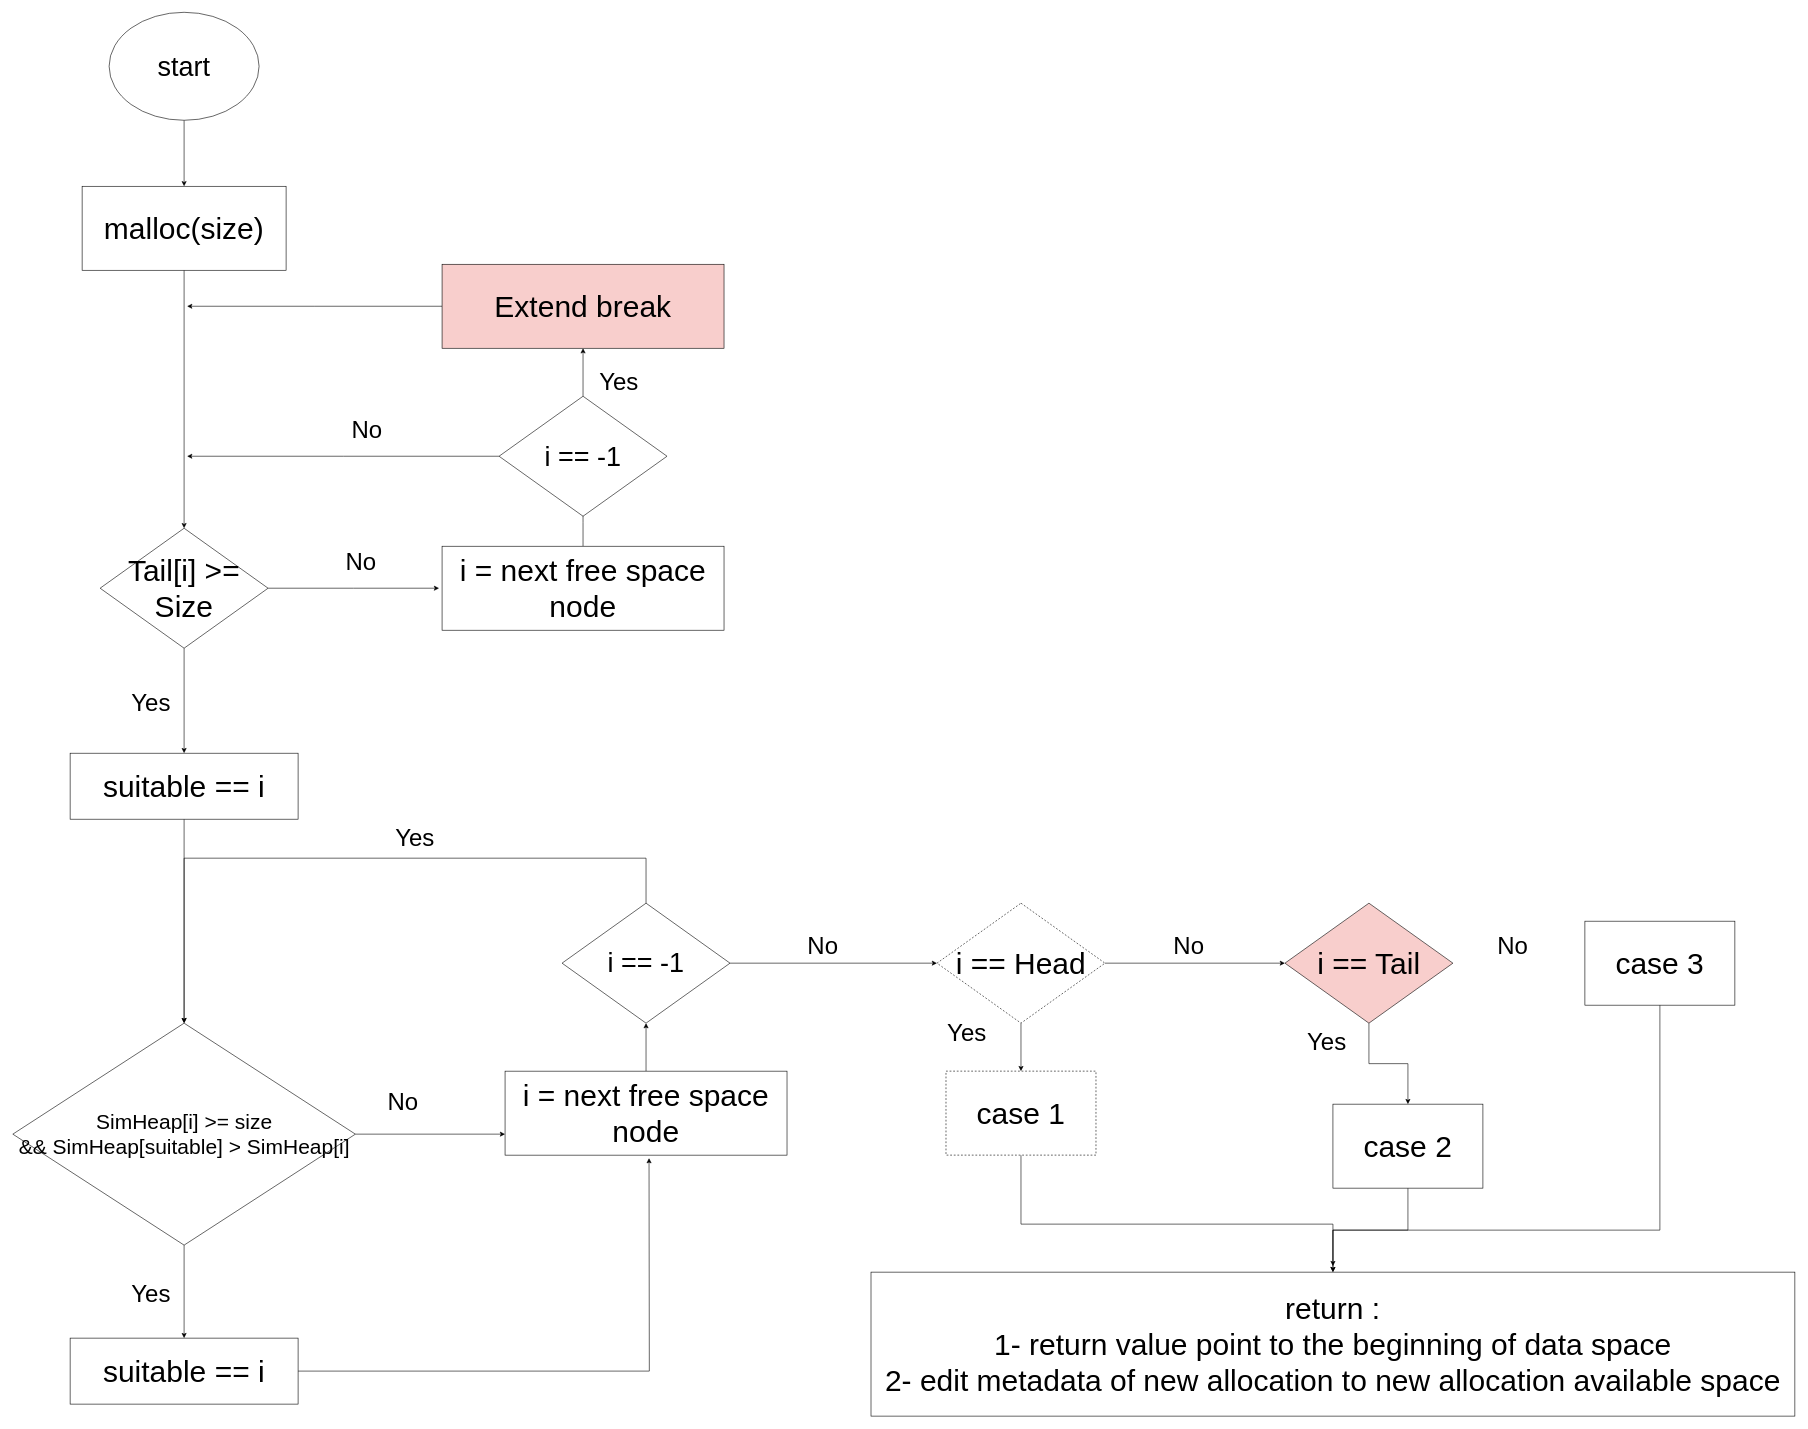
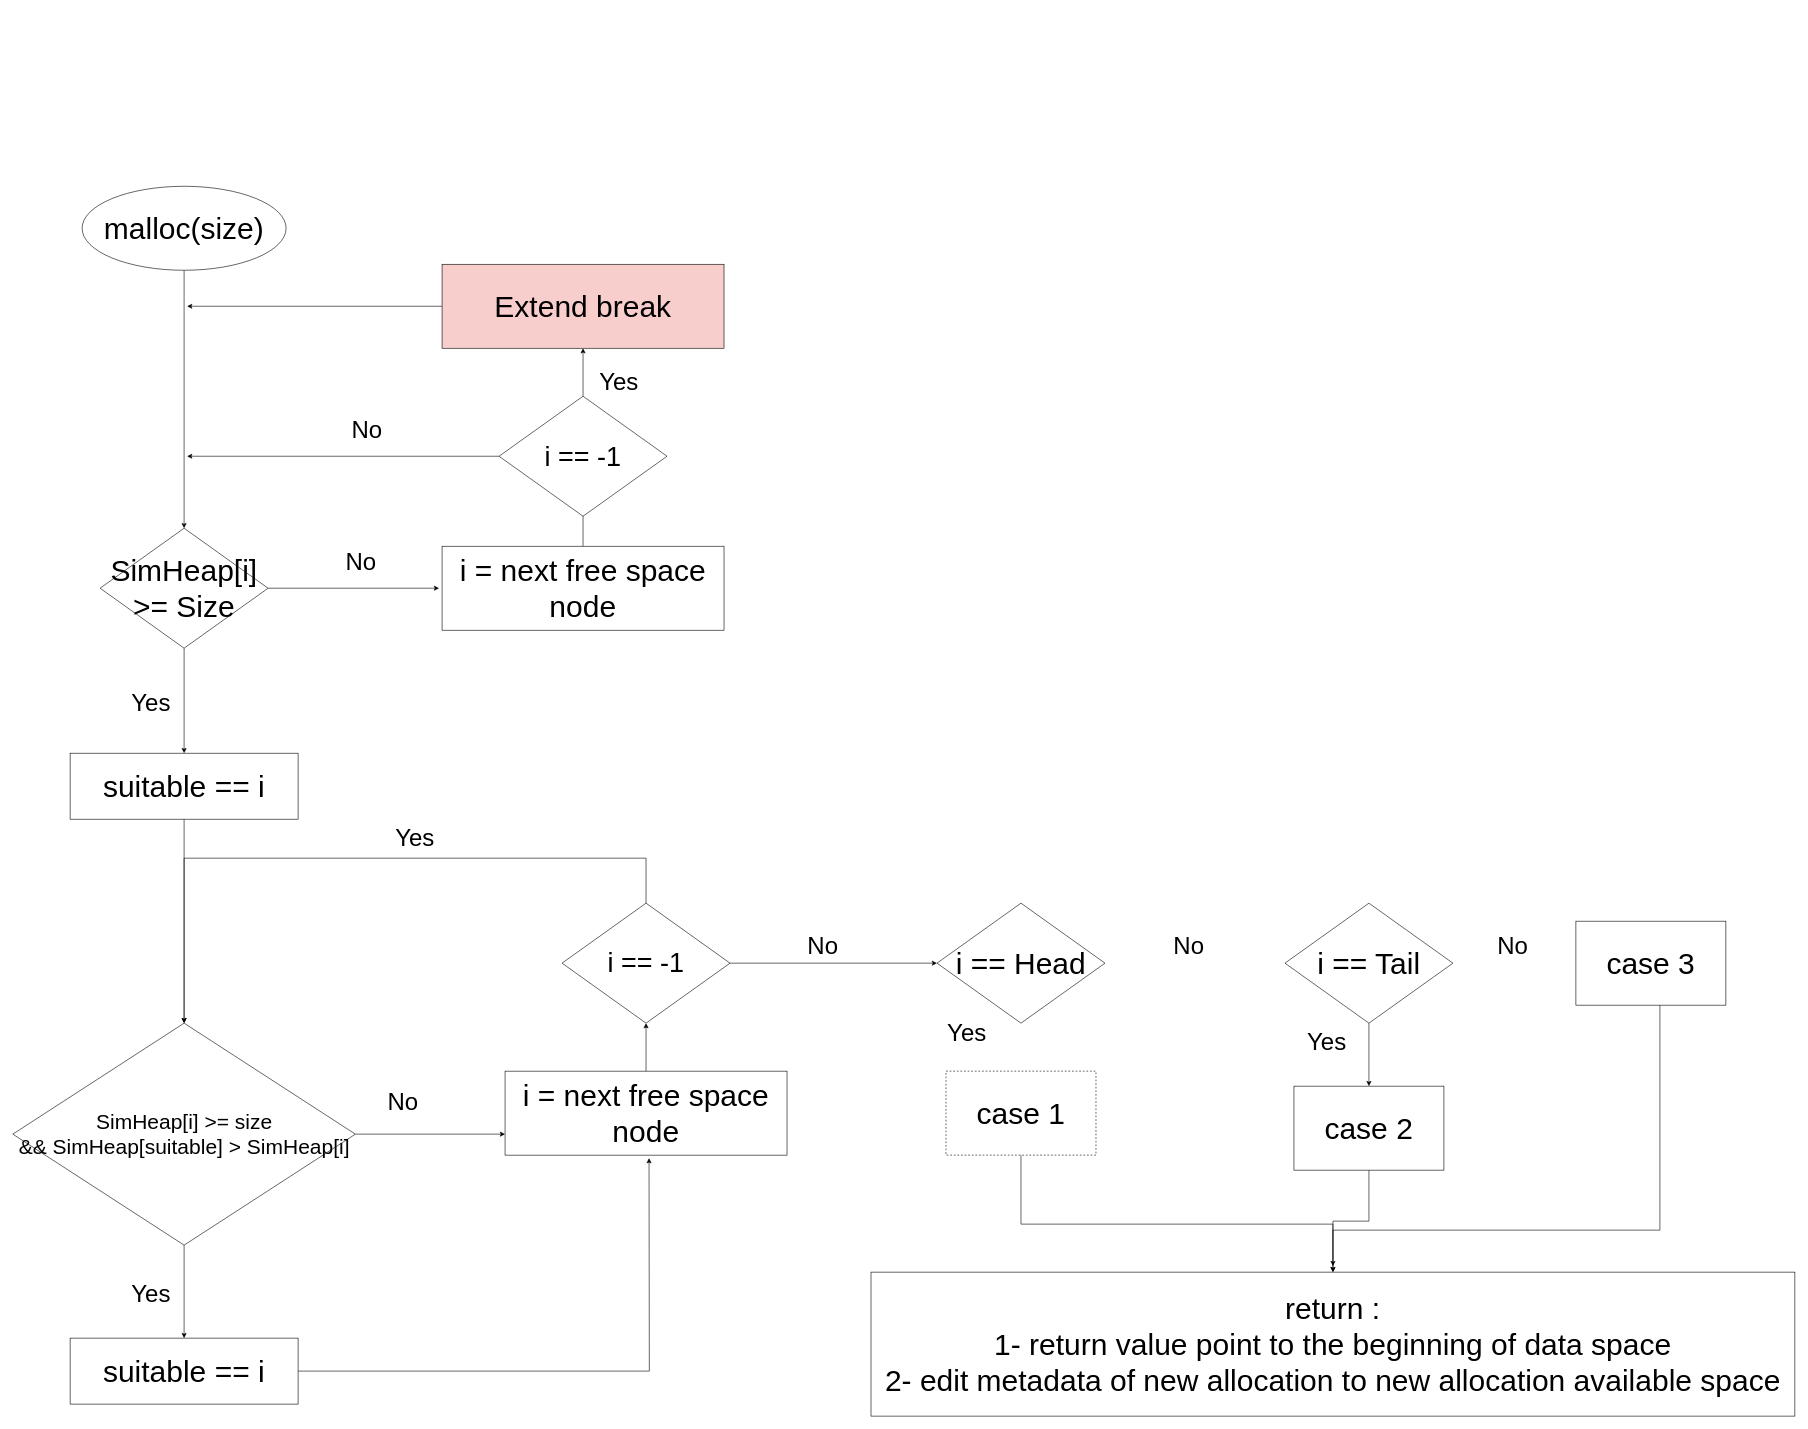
node "start": removed
edge "start" -> "malloc(size)": removed
node "malloc(size)": shape rectangle -> ellipse
node "Tail[i] >= Size": label "Tail[i] >= Size" -> "SimHeap[i] >= Size"
node "i == Head": style dashed -> solid
edge "i == Head" -> "i == Tail": removed
node "i == Tail": fillcolor #f8cecc -> #ffffff
node "case 3": moved (1660, 963) -> (1651, 963)
edge "i == Head" -> "case 1": removed
node "case 2": moved (1408, 1146) -> (1369, 1128)
